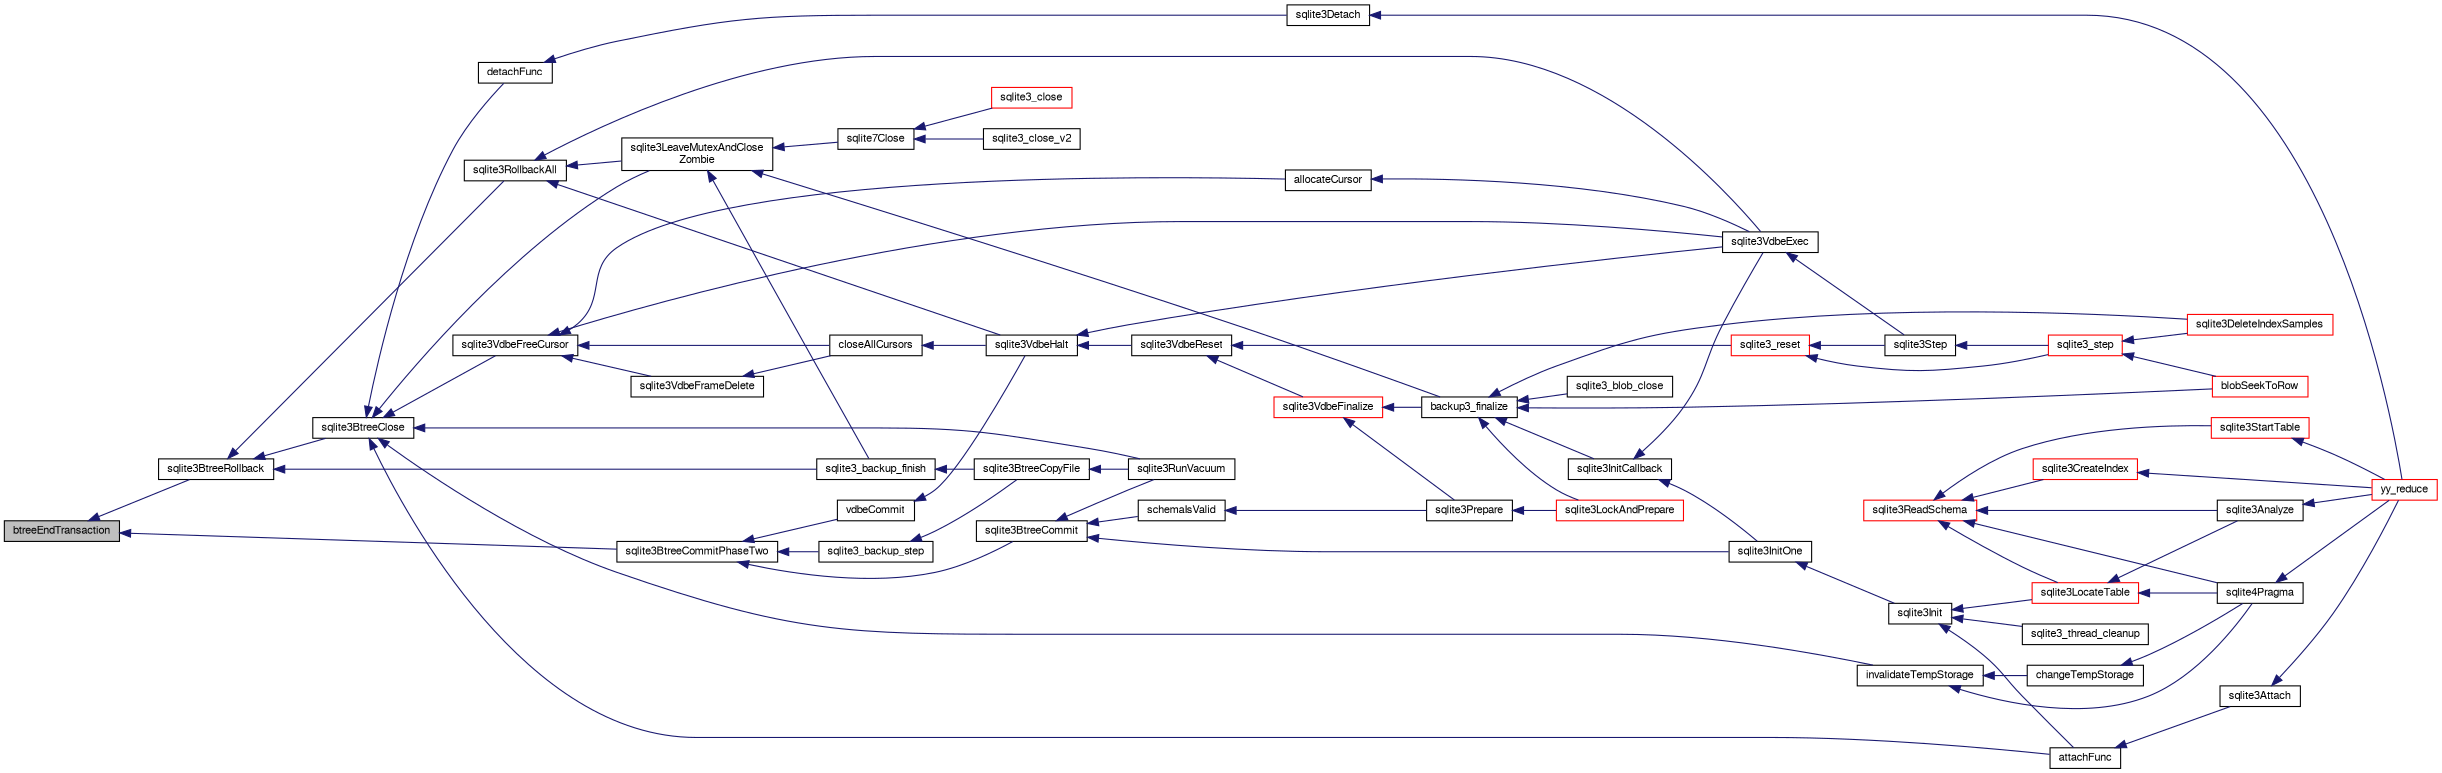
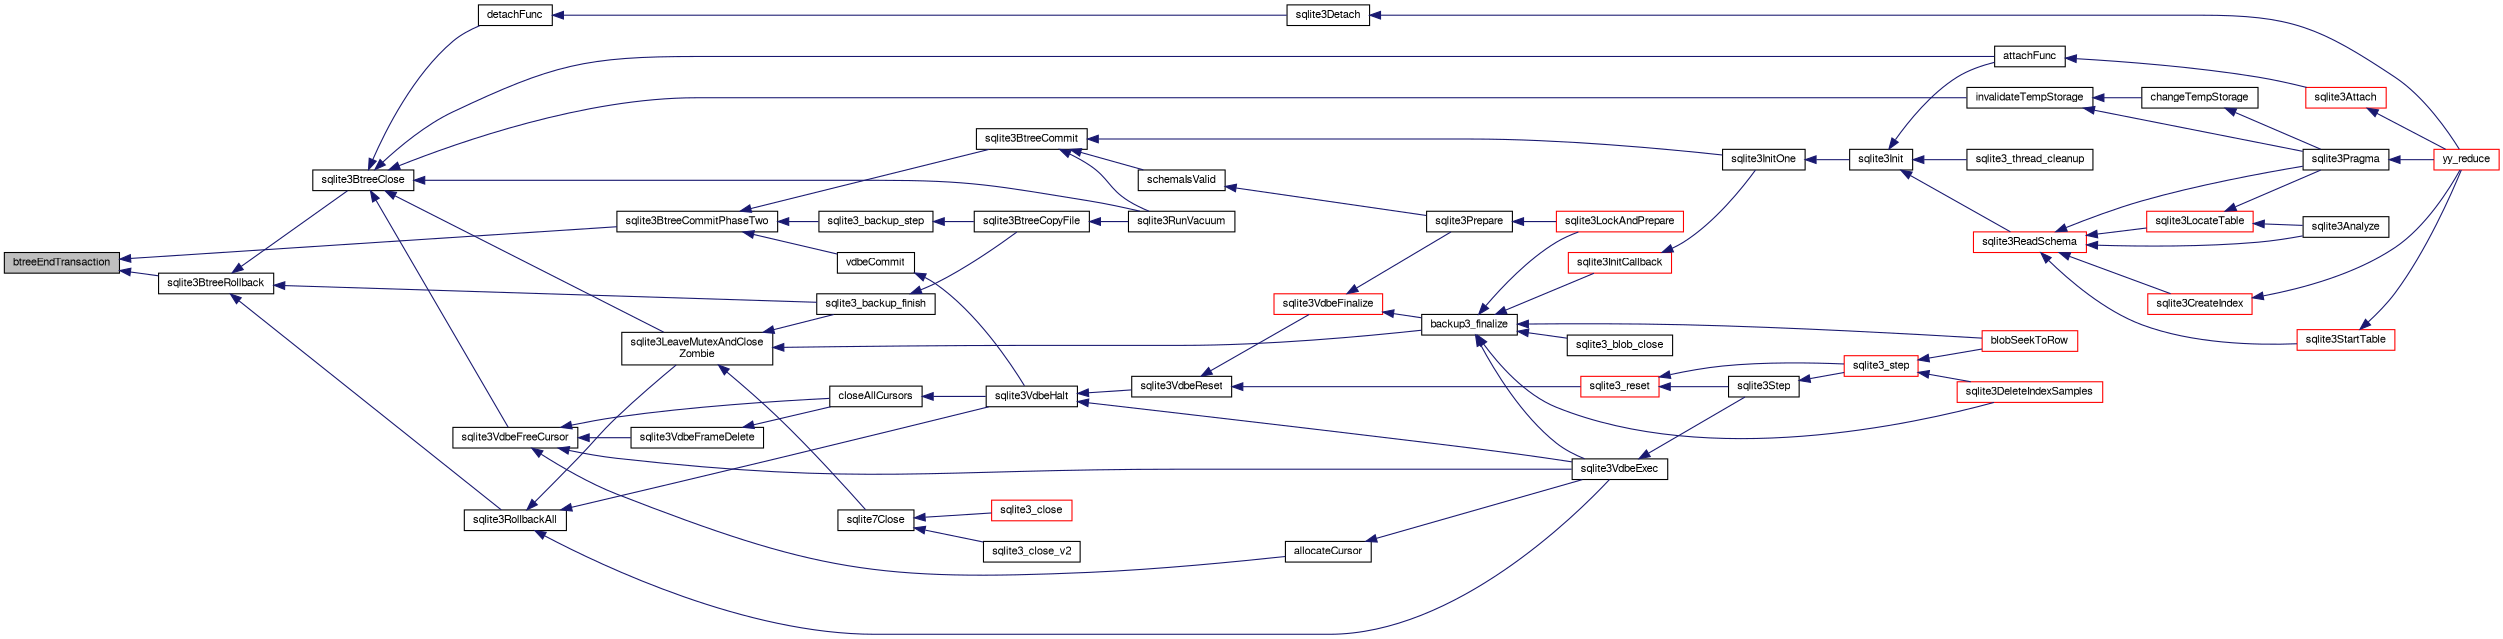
edge "sqlite3VdbeExec" -> "sqlite3InitCallback": now "sqlite3VdbeExec" -> "backup3_finalize"
node "sqlite3InitCallback": color black -> red
edge "yy_reduce" -> "sqlite3Analyze": removed
node "sqlite4Pragma": label "sqlite4Pragma" -> "sqlite3Pragma"
edge "sqlite3LocateTable" -> "sqlite3Init": now "sqlite3ReadSchema" -> "sqlite3Init"
node "sqlite3Attach": color black -> red
